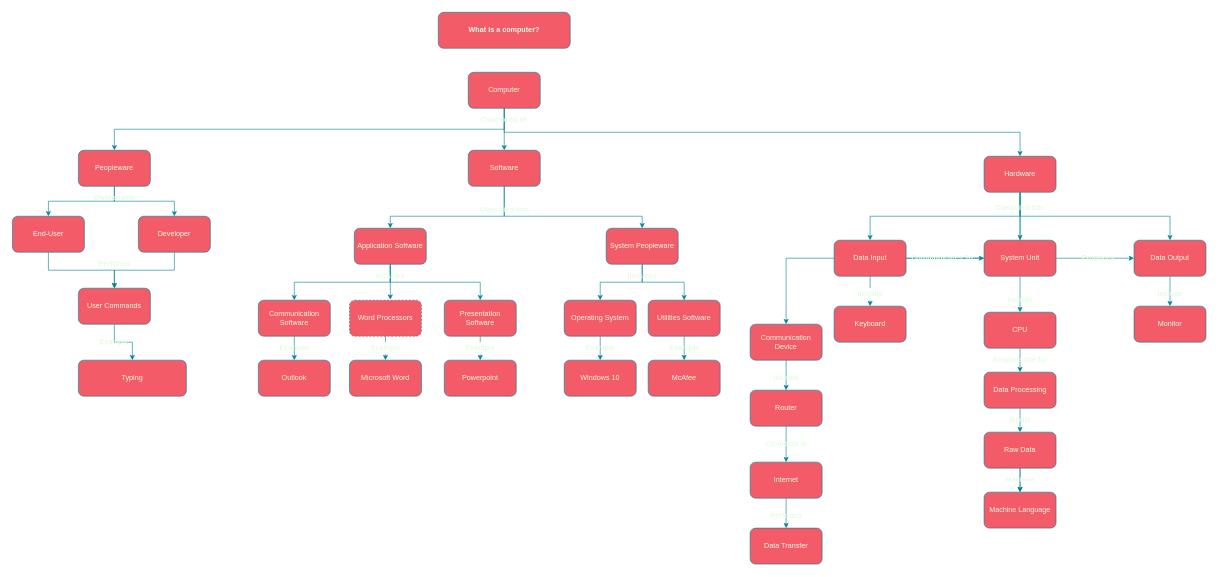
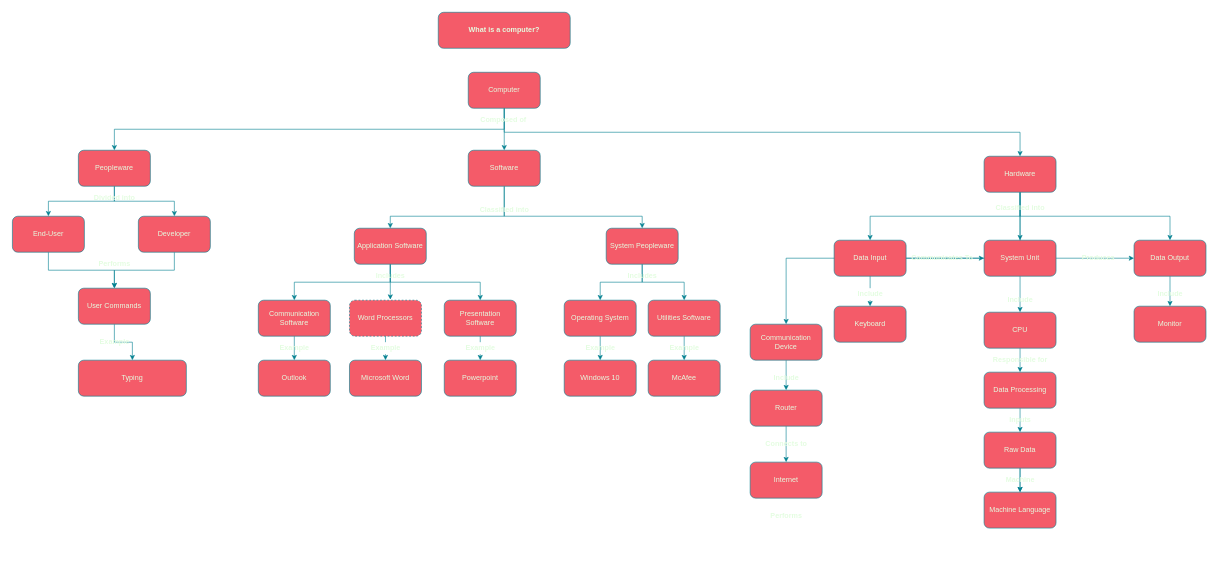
edge "Internet" -> "Data Transfer": removed
node "Data Transfer": removed
